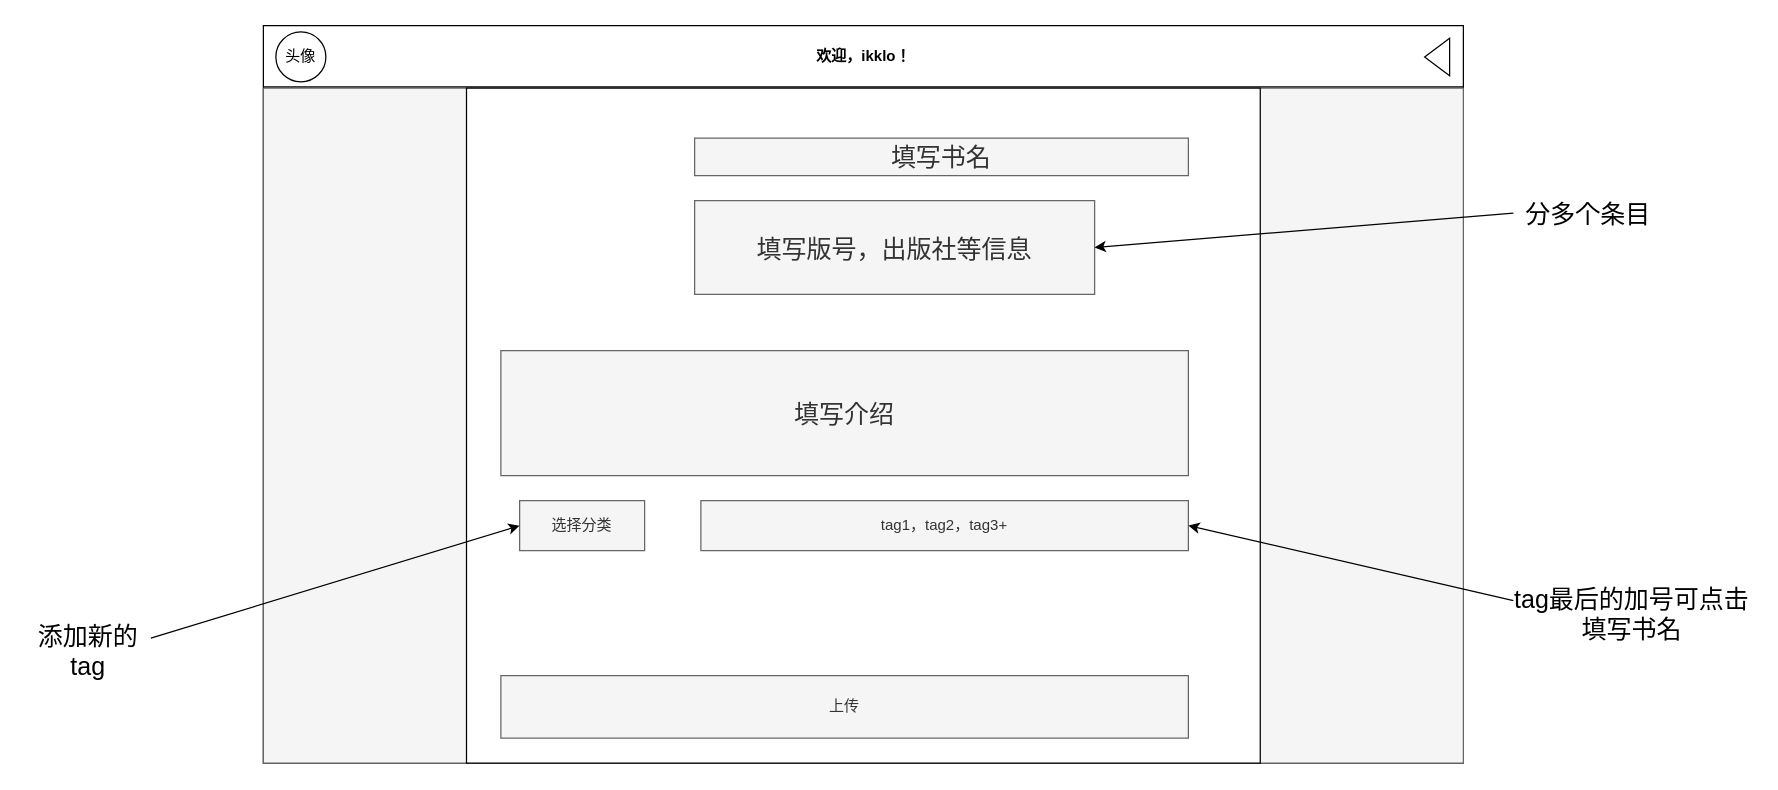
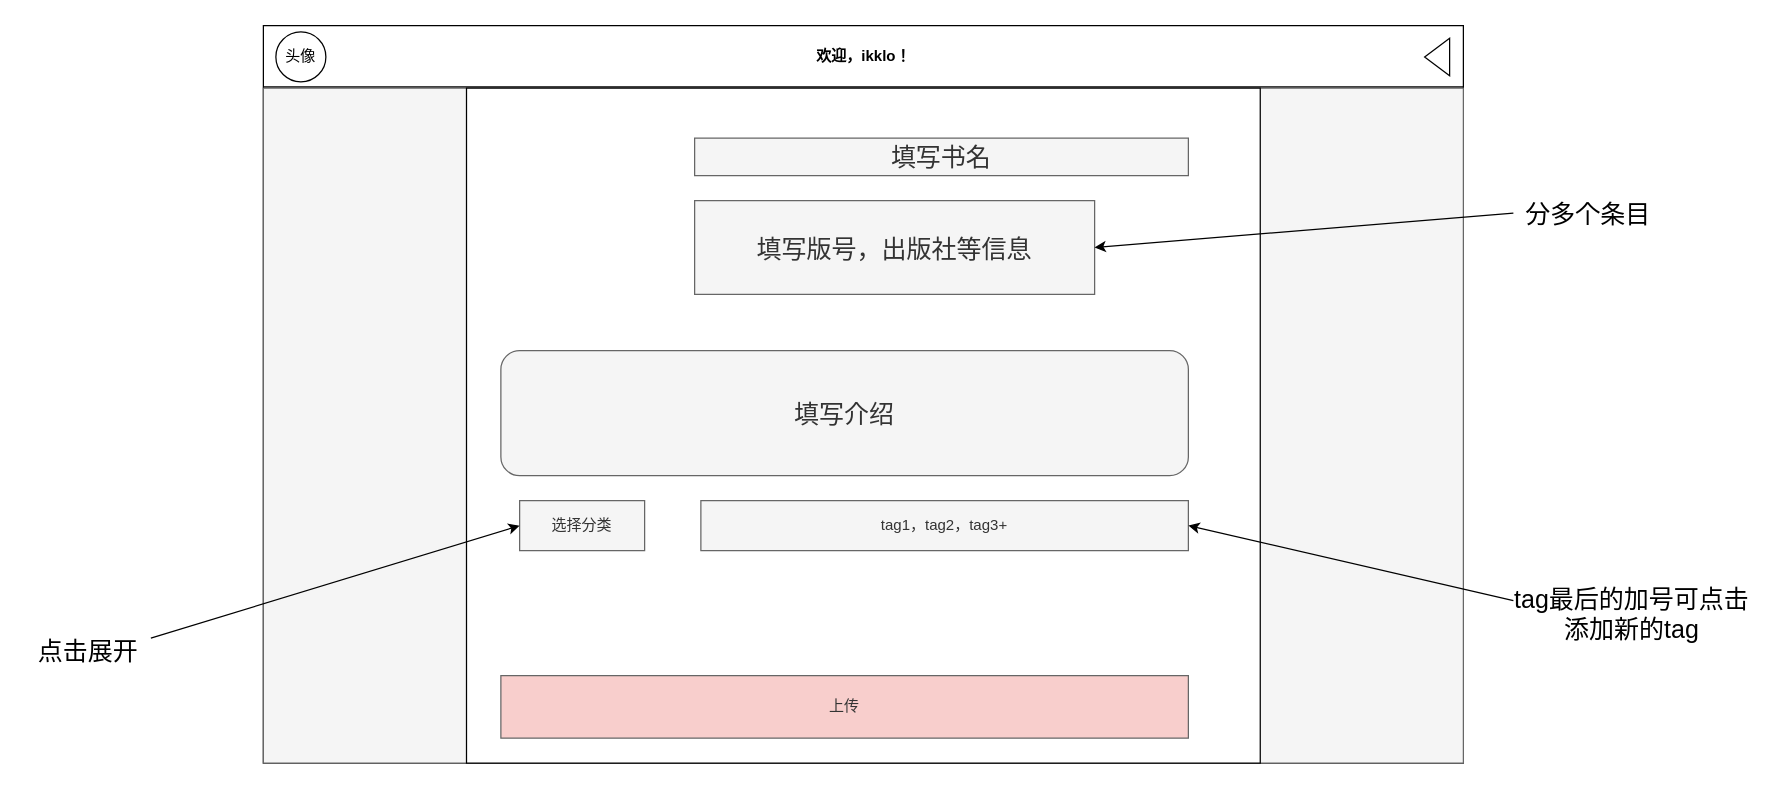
node "填写介绍": shape rectangle -> rounded rectangle
node "tag最后的加号可点击 填写书名": label "tag最后的加号可点击 填写书名" -> "tag最后的加号可点击 添加新的tag"
node "添加新的tag": label "添加新的tag" -> "点击展开"
node "上传": fillcolor #f5f5f5 -> #f8cecc
